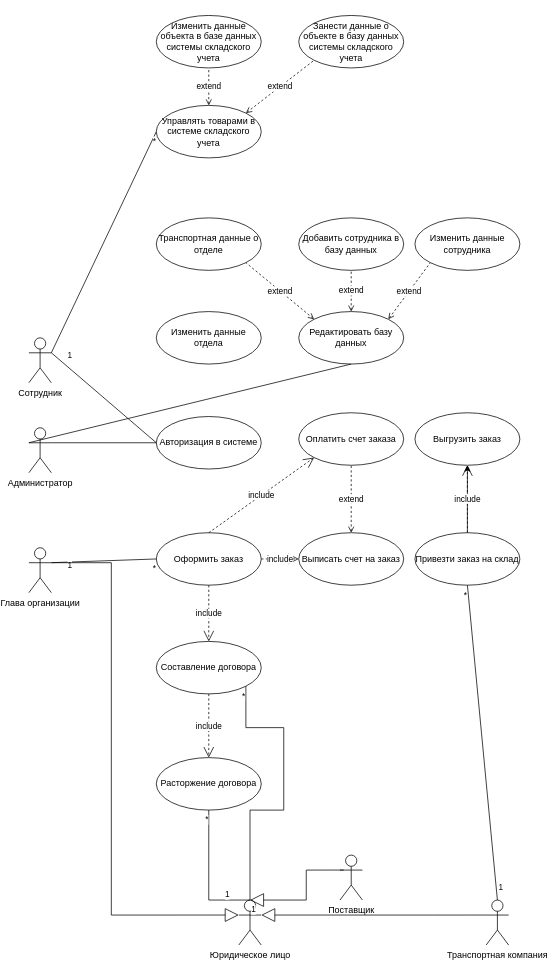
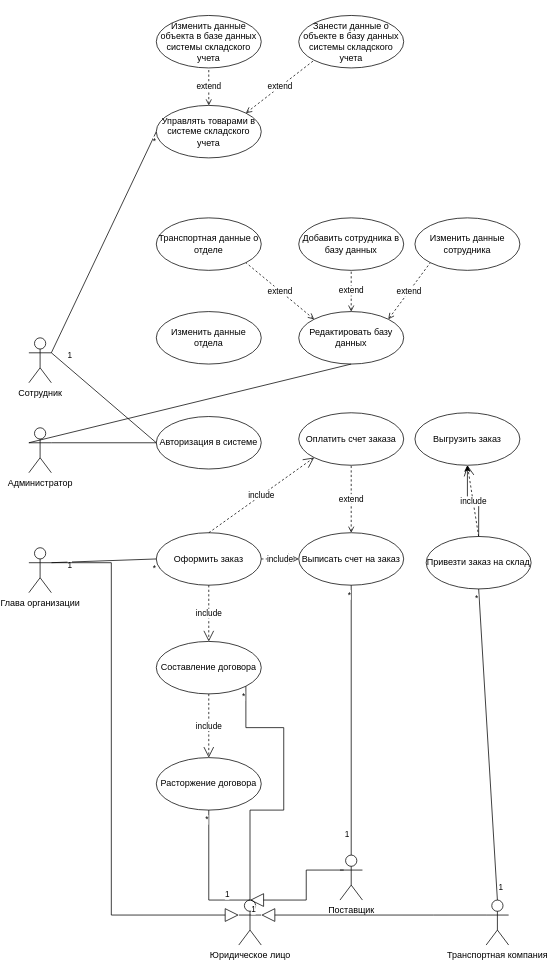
node "Привезти заказ на склад": moved (468, 559) -> (479, 563)
edge "Выписать счет на заказ" -- "Поставщик": added, labels "*", "1"
